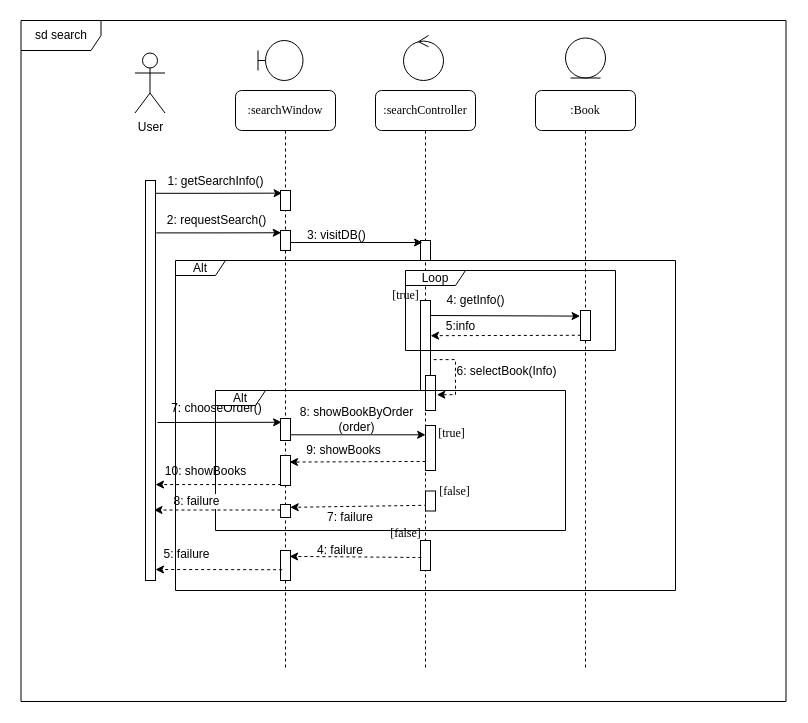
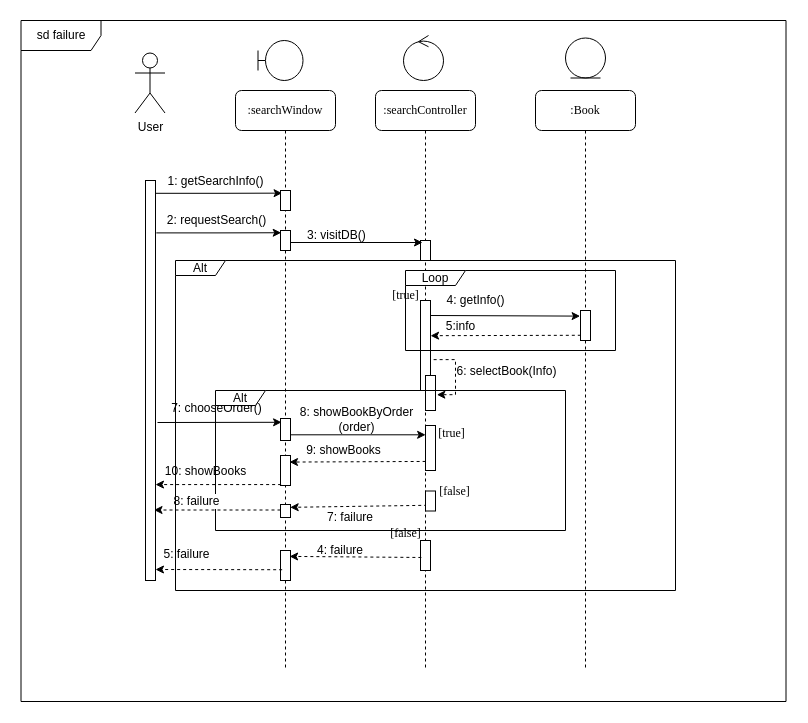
node "sd search": label "sd search" -> "sd failure"
